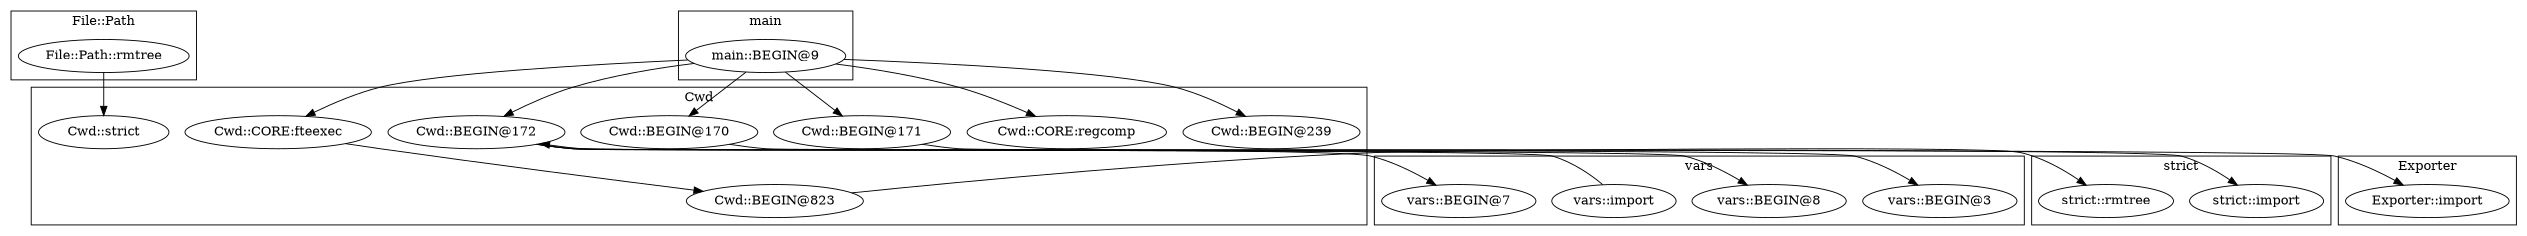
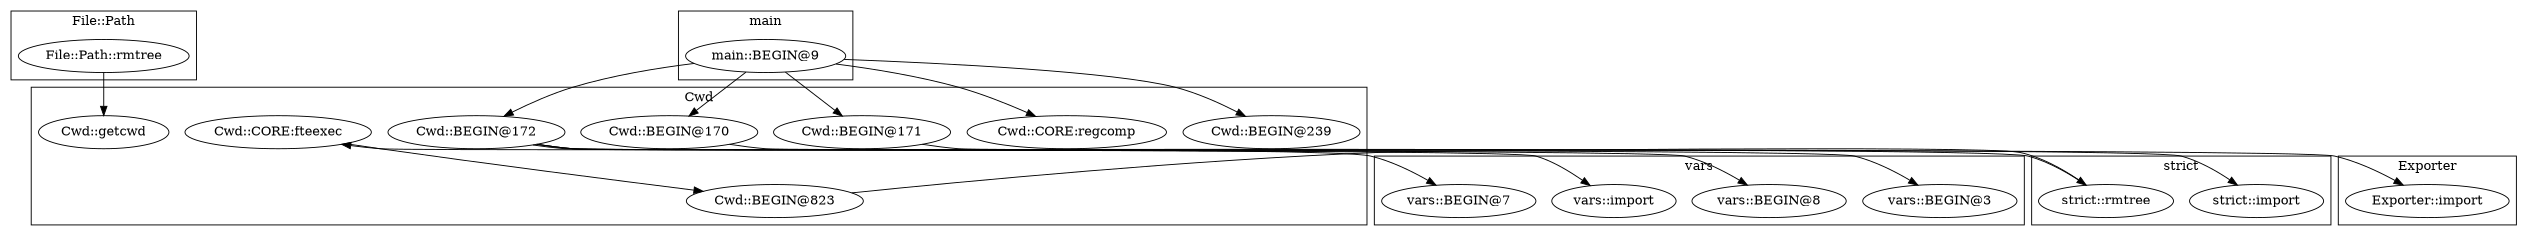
edge "main::BEGIN@9" -> "Cwd::CORE:fteexec": now "strict::rmtree" -> "Cwd::CORE:fteexec"
node "Cwd::strict": label "Cwd::strict" -> "Cwd::getcwd"
edge "vars::import" -> "Cwd::BEGIN@172": reversed
